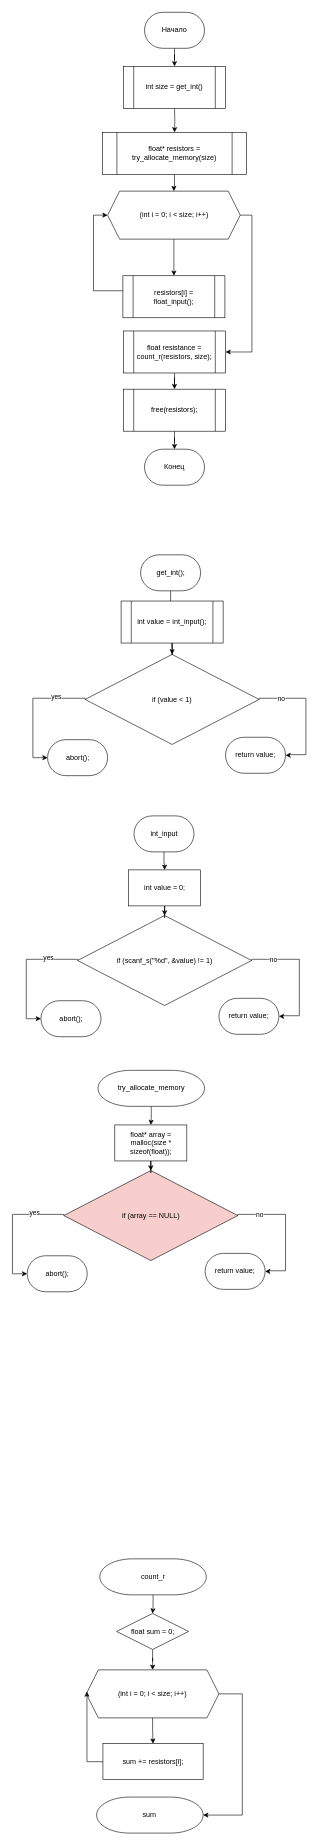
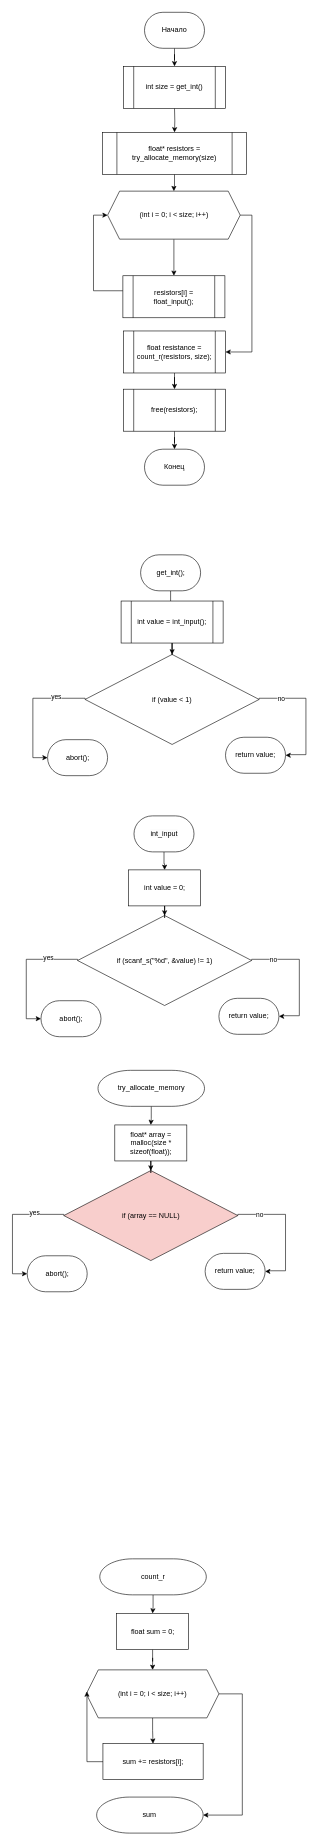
node "float sum = 0;": shape diamond -> rectangle
